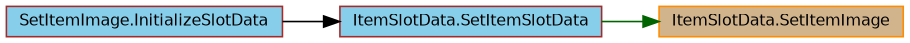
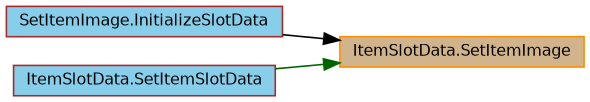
edge "SetItemImage.InitializeSlotData" -> "ItemSlotData.SetItemSlotData": now "SetItemImage.InitializeSlotData" -> "ItemSlotData.SetItemImage"
